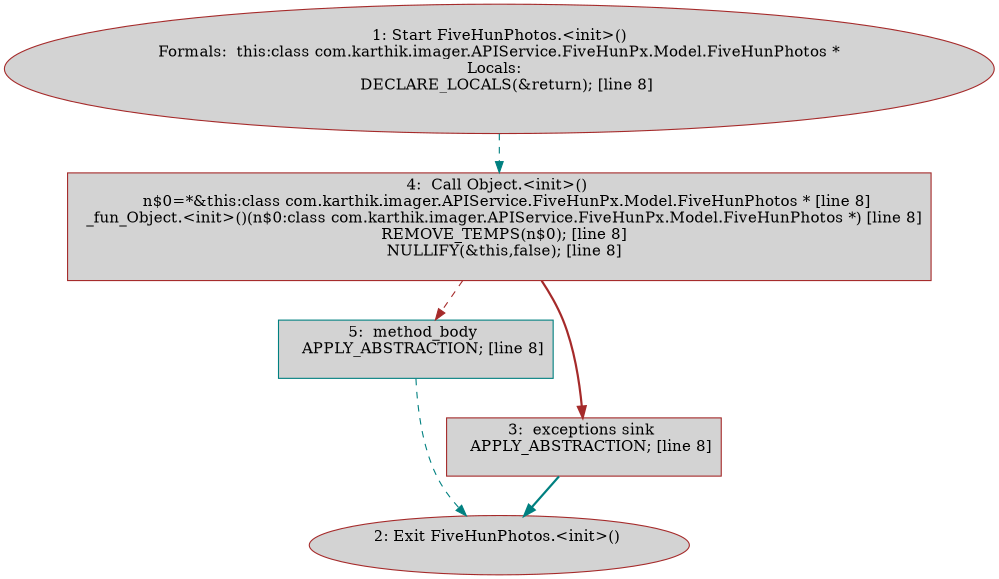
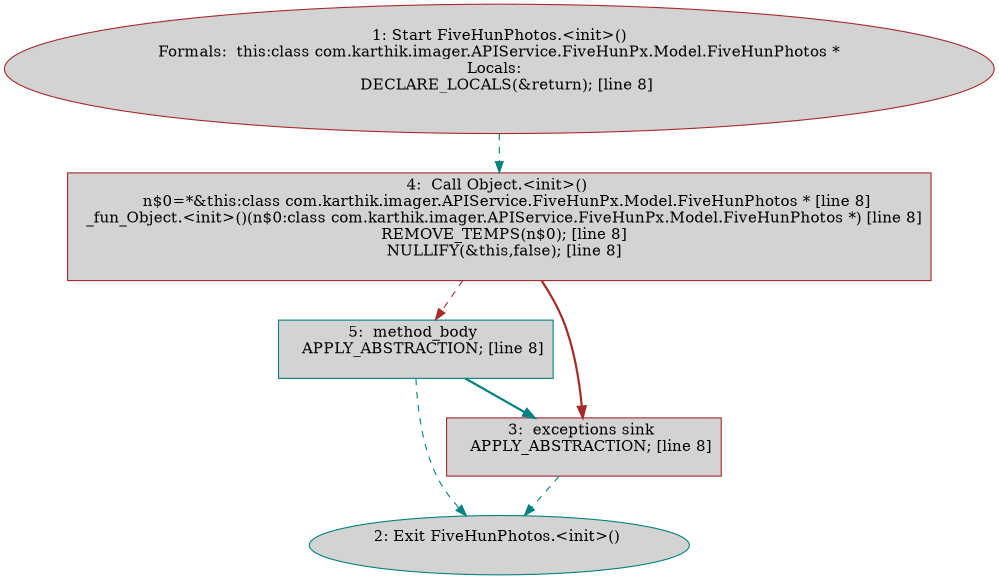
edge "5:  method_body APPLY_ABSTRACTION; [line 8]" -> "3:  exceptions sink APPLY_ABSTRACTION; [line 8]": added
edge "3:  exceptions sink APPLY_ABSTRACTION; [line 8]" -> "2: Exit FiveHunPhotos.<init>()": style bold -> dashed
node "2: Exit FiveHunPhotos.<init>()": color brown -> teal
